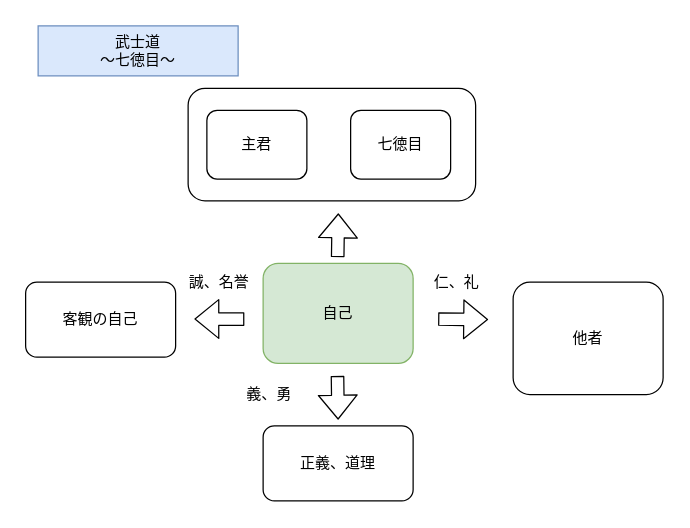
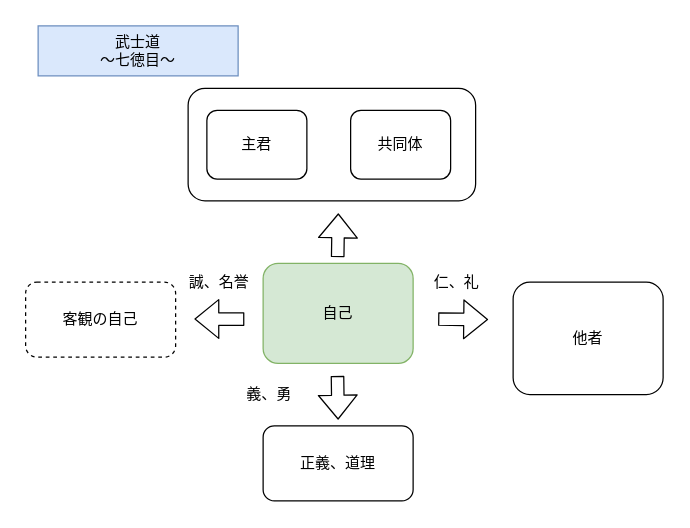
node "七徳目": label "七徳目" -> "共同体"
node "客観の自己": style solid -> dashed
